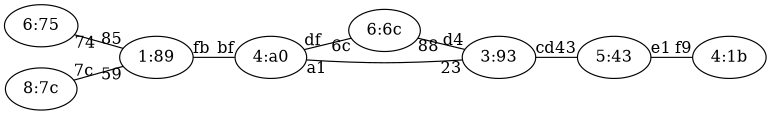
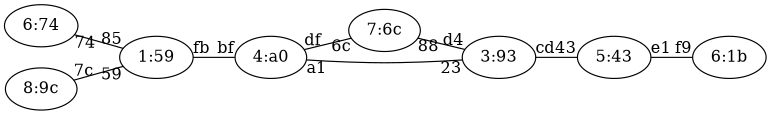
node "6:75": label "6:75" -> "6:74"
node "6:6c": label "6:6c" -> "7:6c"
node "1:89": label "1:89" -> "1:59"
node "4:1b": label "4:1b" -> "6:1b"
node "8:7c": label "8:7c" -> "8:9c"
